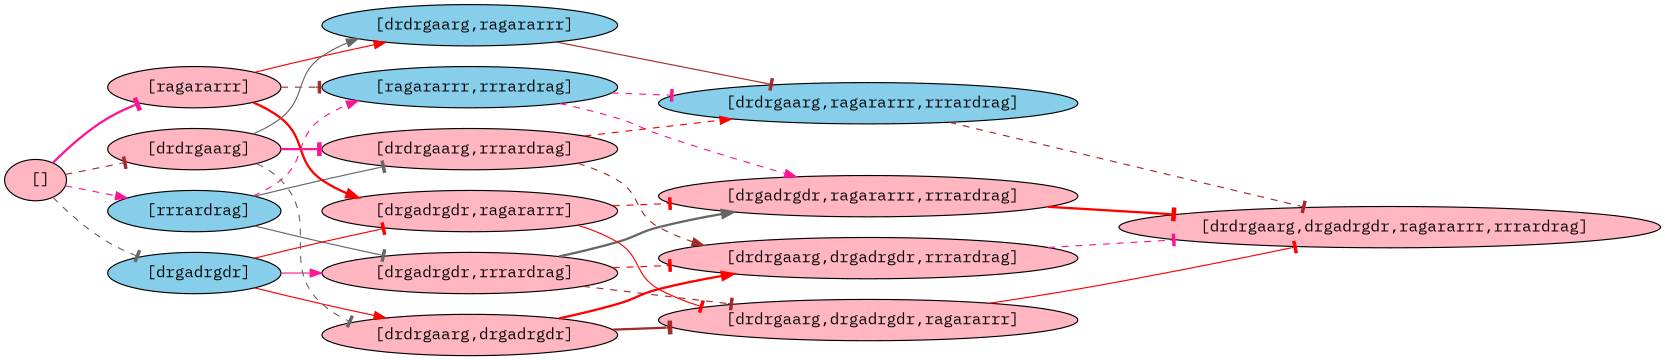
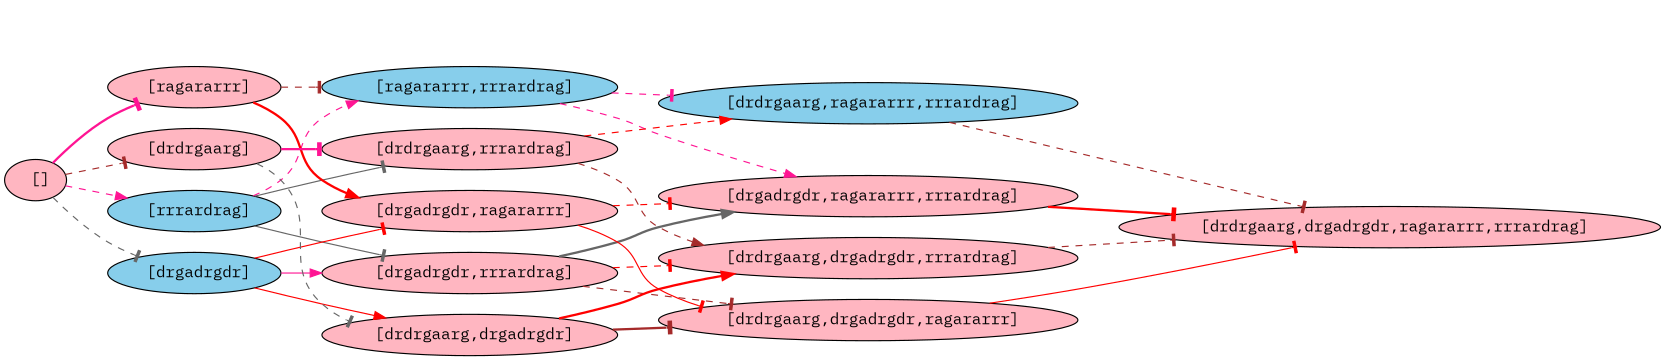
node "[drdrgaarg,ragararrr]": removed
edge "[drdrgaarg,drgadrgdr,rrrardrag]" -> "[drdrgaarg,drgadrgdr,ragararrr,rrrardrag]": color deeppink -> brown
